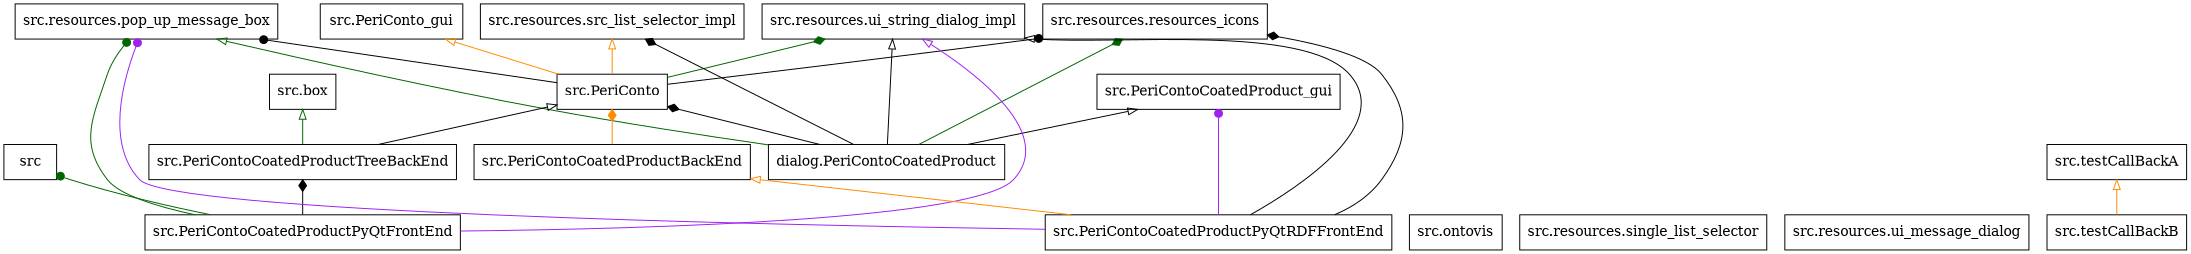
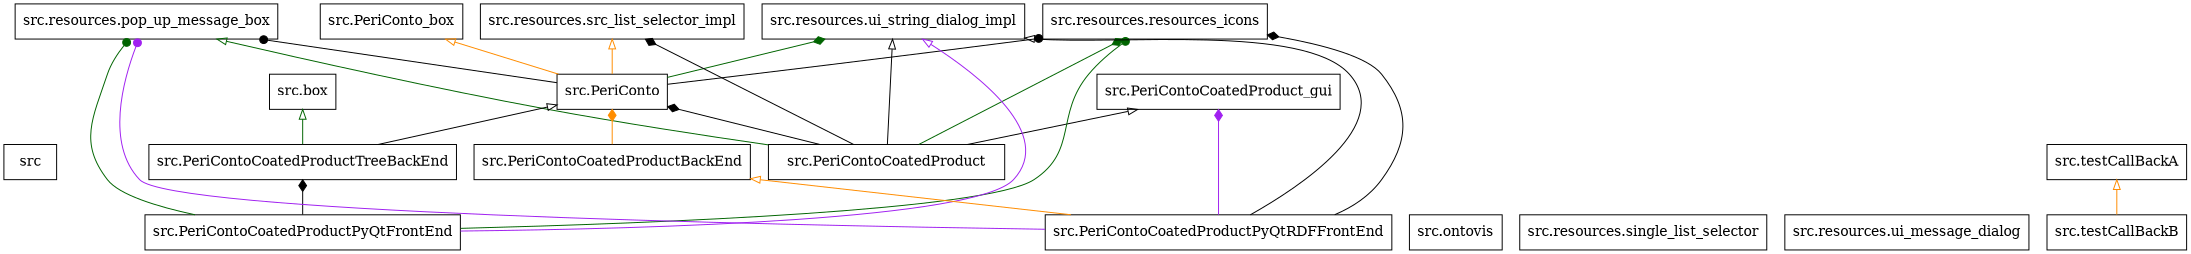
node "src.PeriConto_gui": label "src.PeriConto_gui" -> "src.PeriConto_box"
node "dialog.PeriContoCoatedProduct": label "dialog.PeriContoCoatedProduct" -> "src.PeriContoCoatedProduct"
edge "src.PeriContoCoatedProductPyQtRDFFrontEnd" -> "src.PeriContoCoatedProduct_gui": arrowhead dot -> diamond
edge "src.PeriContoCoatedProductPyQtFrontEnd" -> "src": now "src.PeriContoCoatedProductPyQtFrontEnd" -> "src.resources.resources_icons"
